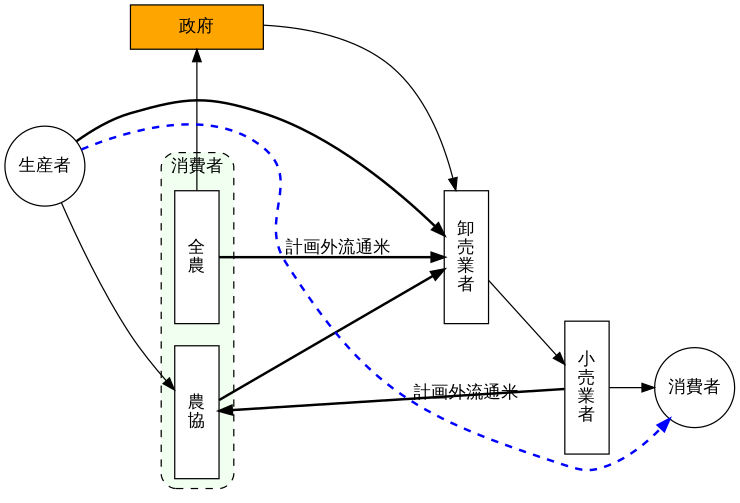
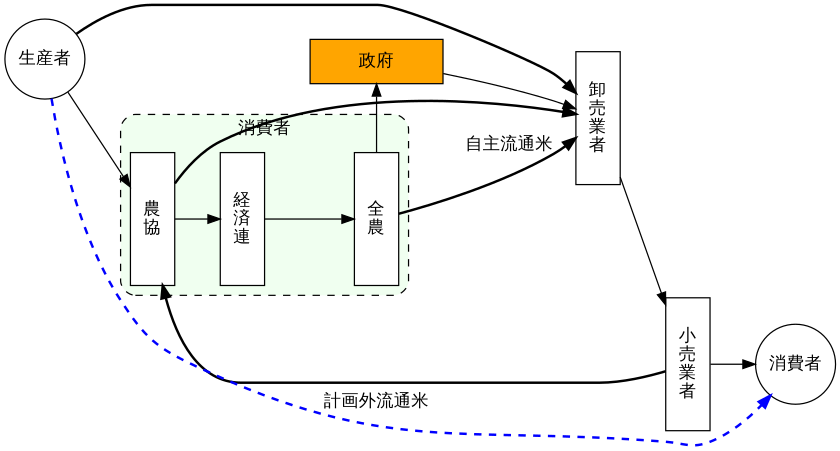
node "経 済 連": added
edge "全 農" -> "卸 売 業 者": label "計画外流通米" -> "自主流通米"
